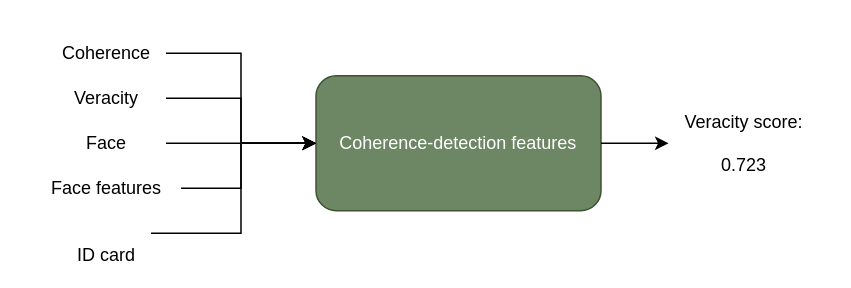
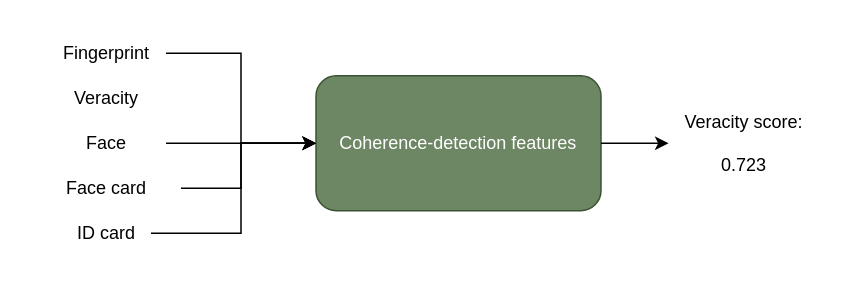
node "Coherence": label "Coherence" -> "Fingerprint"
edge "Veracity" -> "Coherence-detection features": removed
node "Face features": label "Face features" -> "Face card"
node "ID card": moved (106, 256) -> (106, 233)
